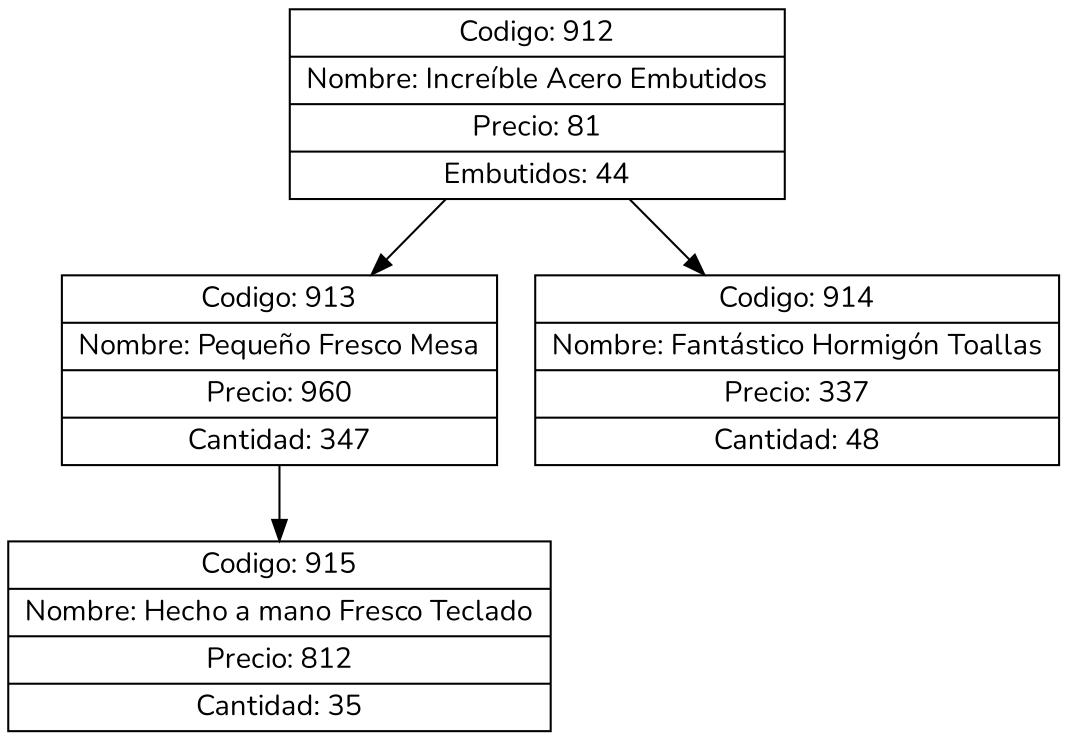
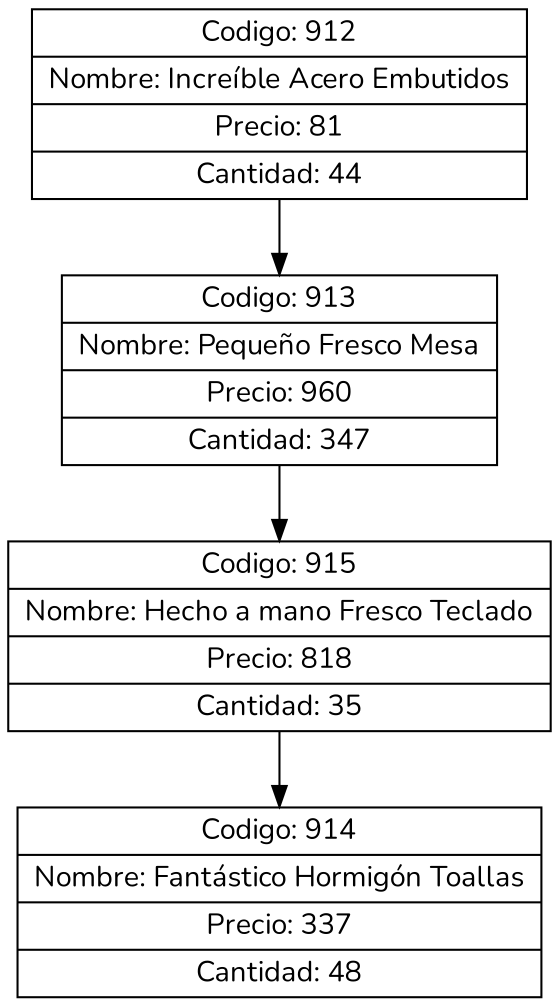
node "Codigo: 912": text "Embutidos: 44" -> "Cantidad: 44"
edge "Codigo: 912" -> "Codigo: 914": now "Codigo: 915" -> "Codigo: 914"
node "Codigo: 915": text "Precio: 812" -> "Precio: 818"
